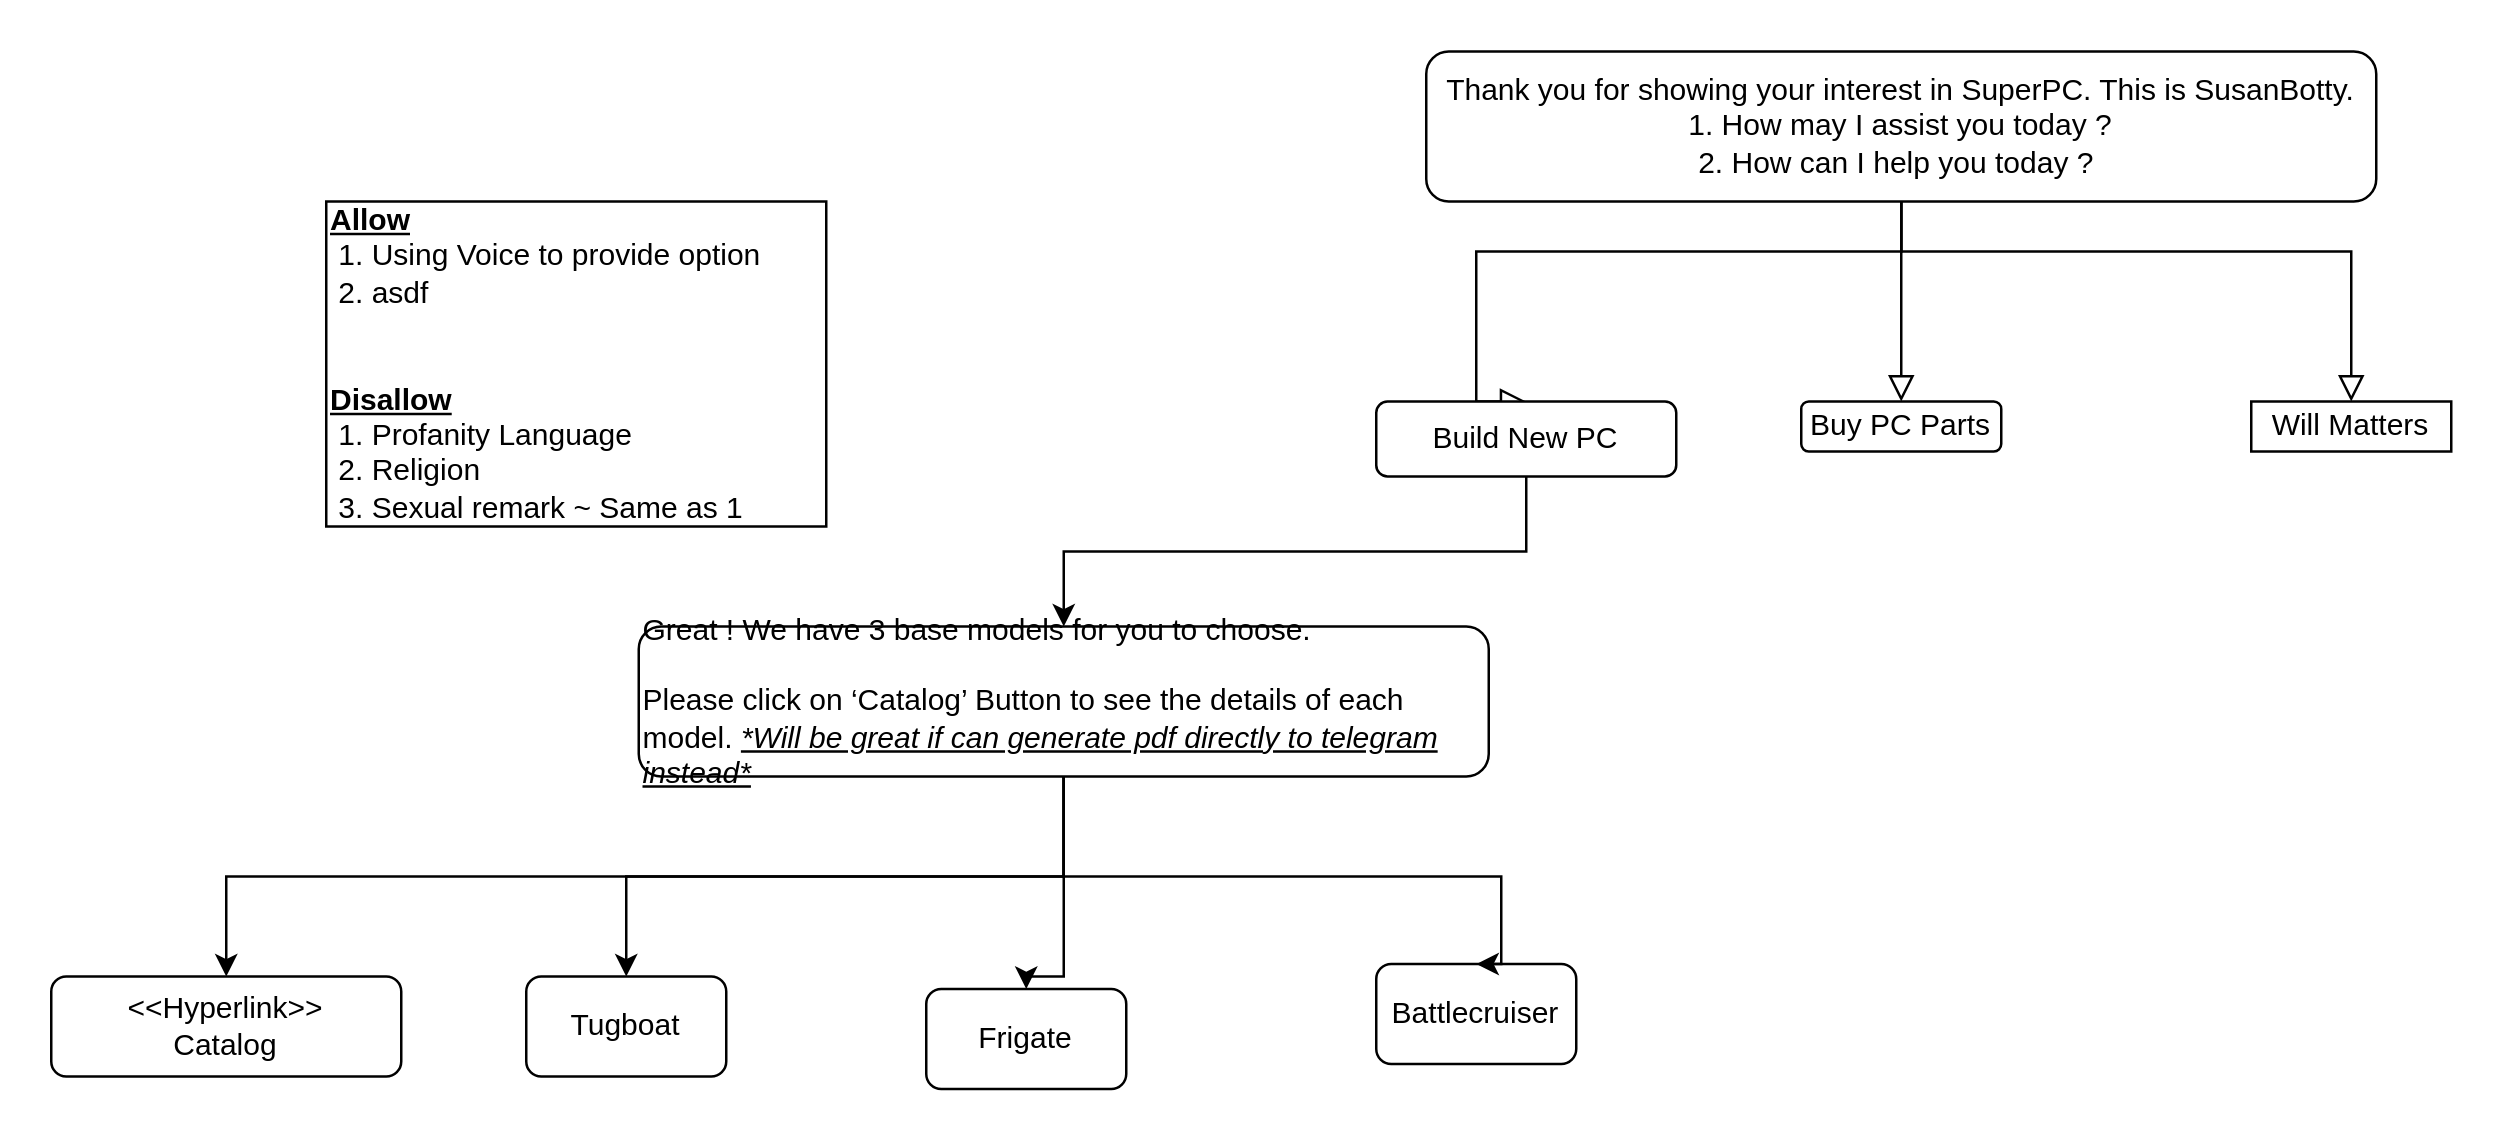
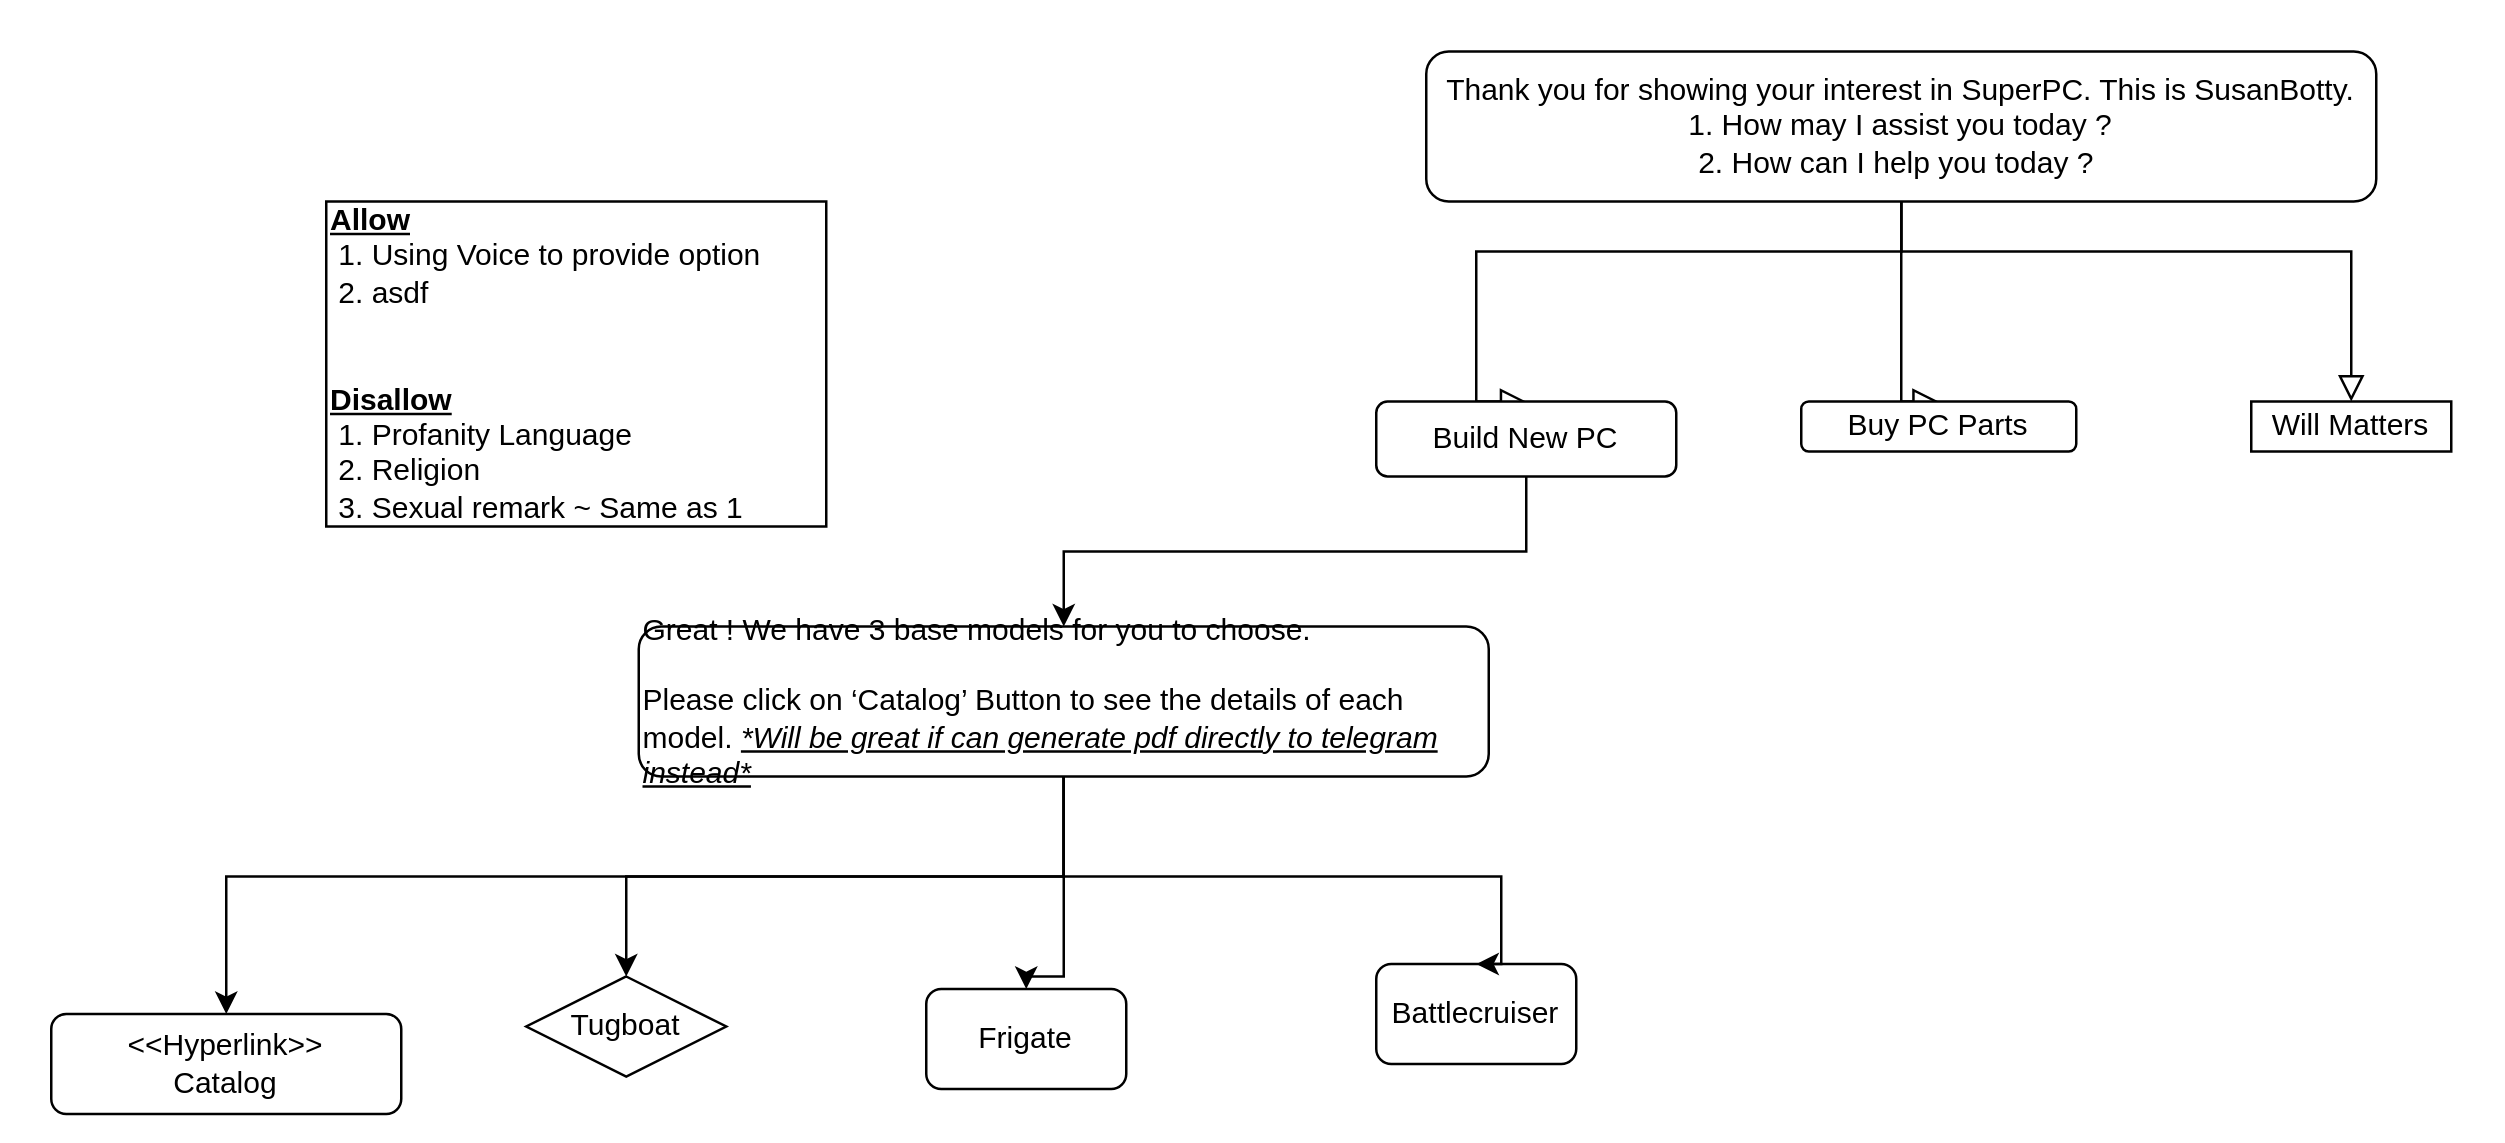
node "Buy PC Parts": size 200x50 -> 275x50
node "<<Hyperlink>> Catalog": moved (226, 1026) -> (226, 1064)
node "Tugboat": shape rounded rectangle -> diamond
